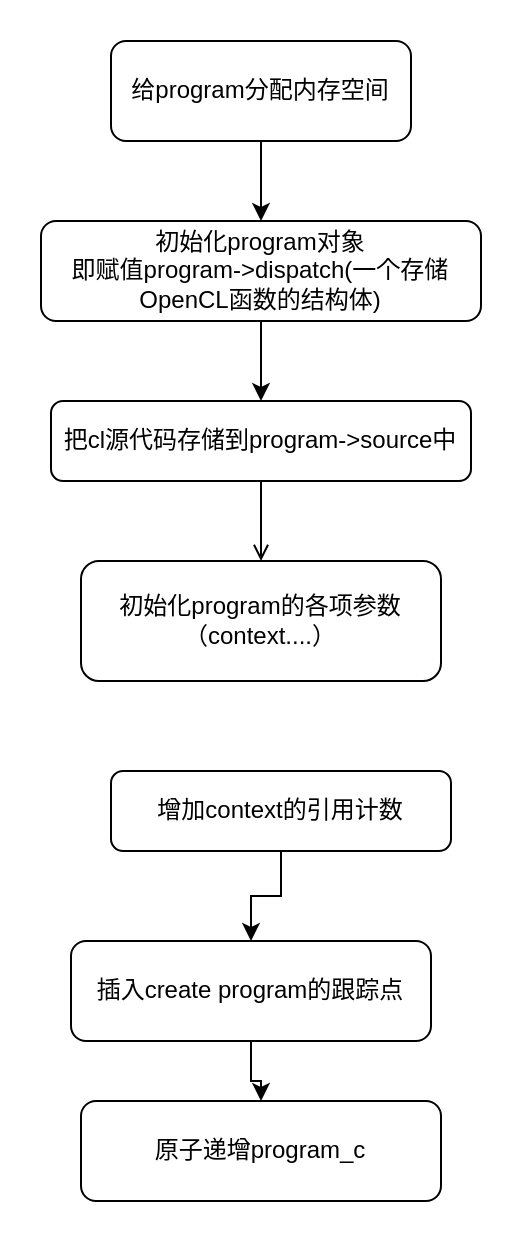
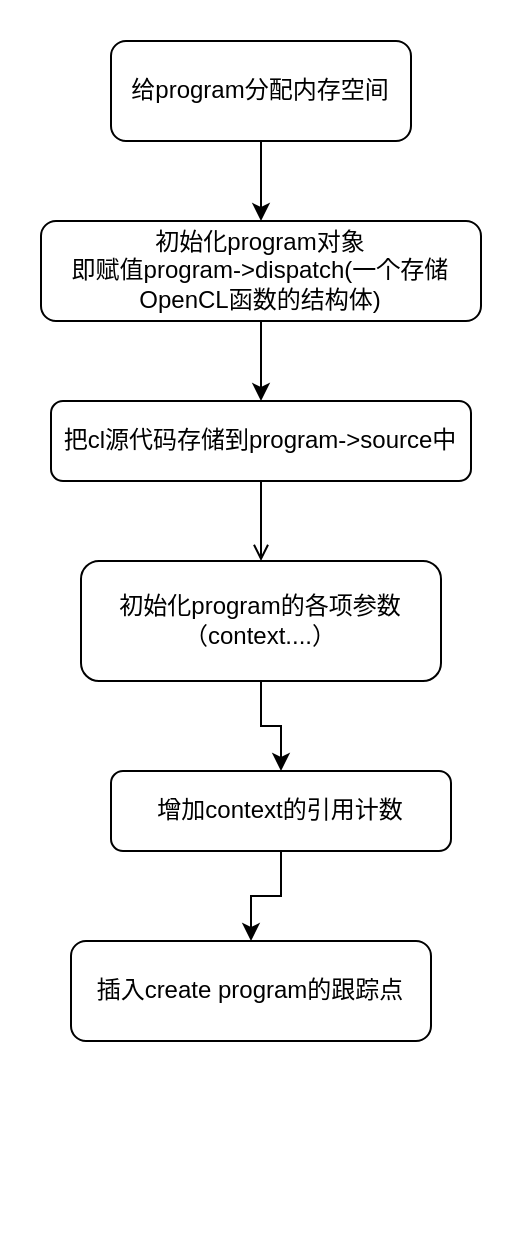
edge "初始化program的各项参数（context....）" -> "增加context的引用计数": added
edge "插入create program的跟踪点" -> "原子递增program_c": removed
node "原子递增program_c": removed
